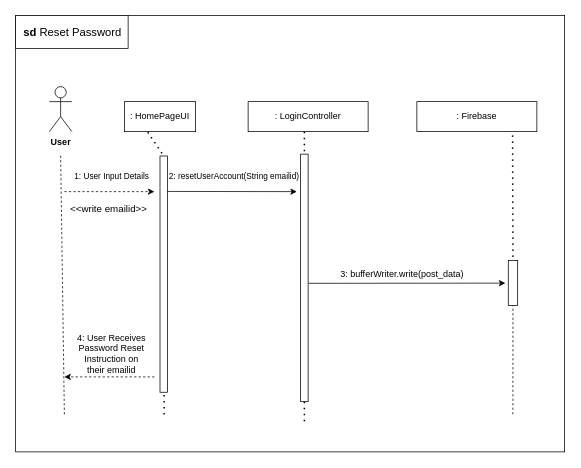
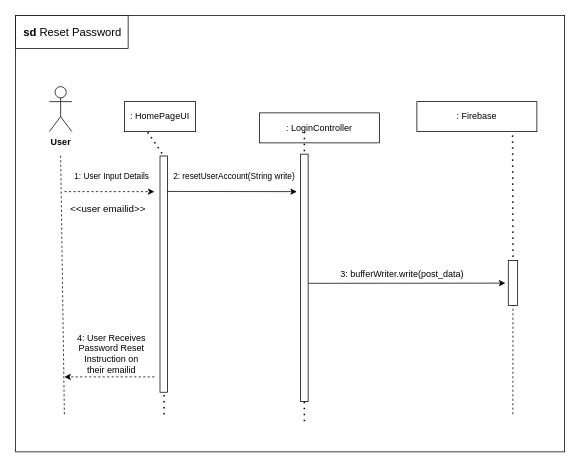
node ": LoginController": moved (308, 117) -> (319, 128)
node "2: resetUserAccount(String emailid)": label "2: resetUserAccount(String emailid)" -> "2: resetUserAccount(String write)"
node "<<write emailid>>": label "<<write emailid>>" -> "<<user emailid>>"
